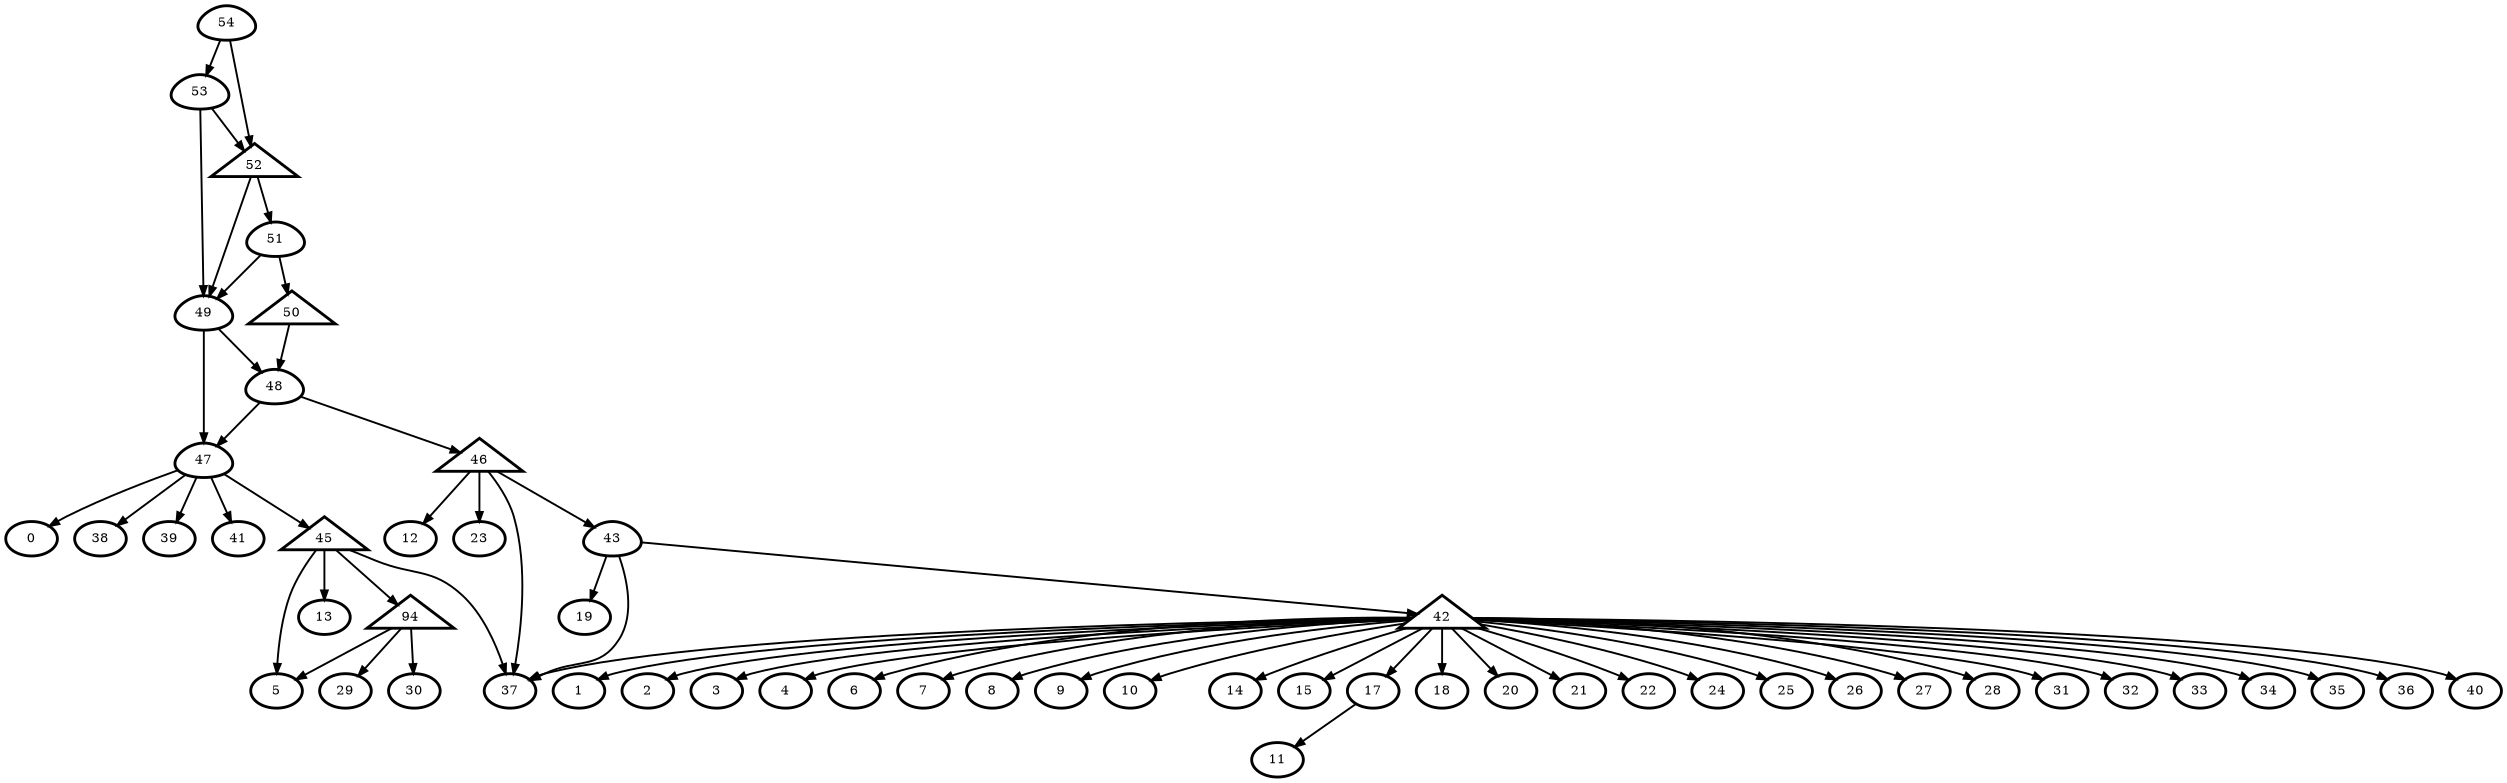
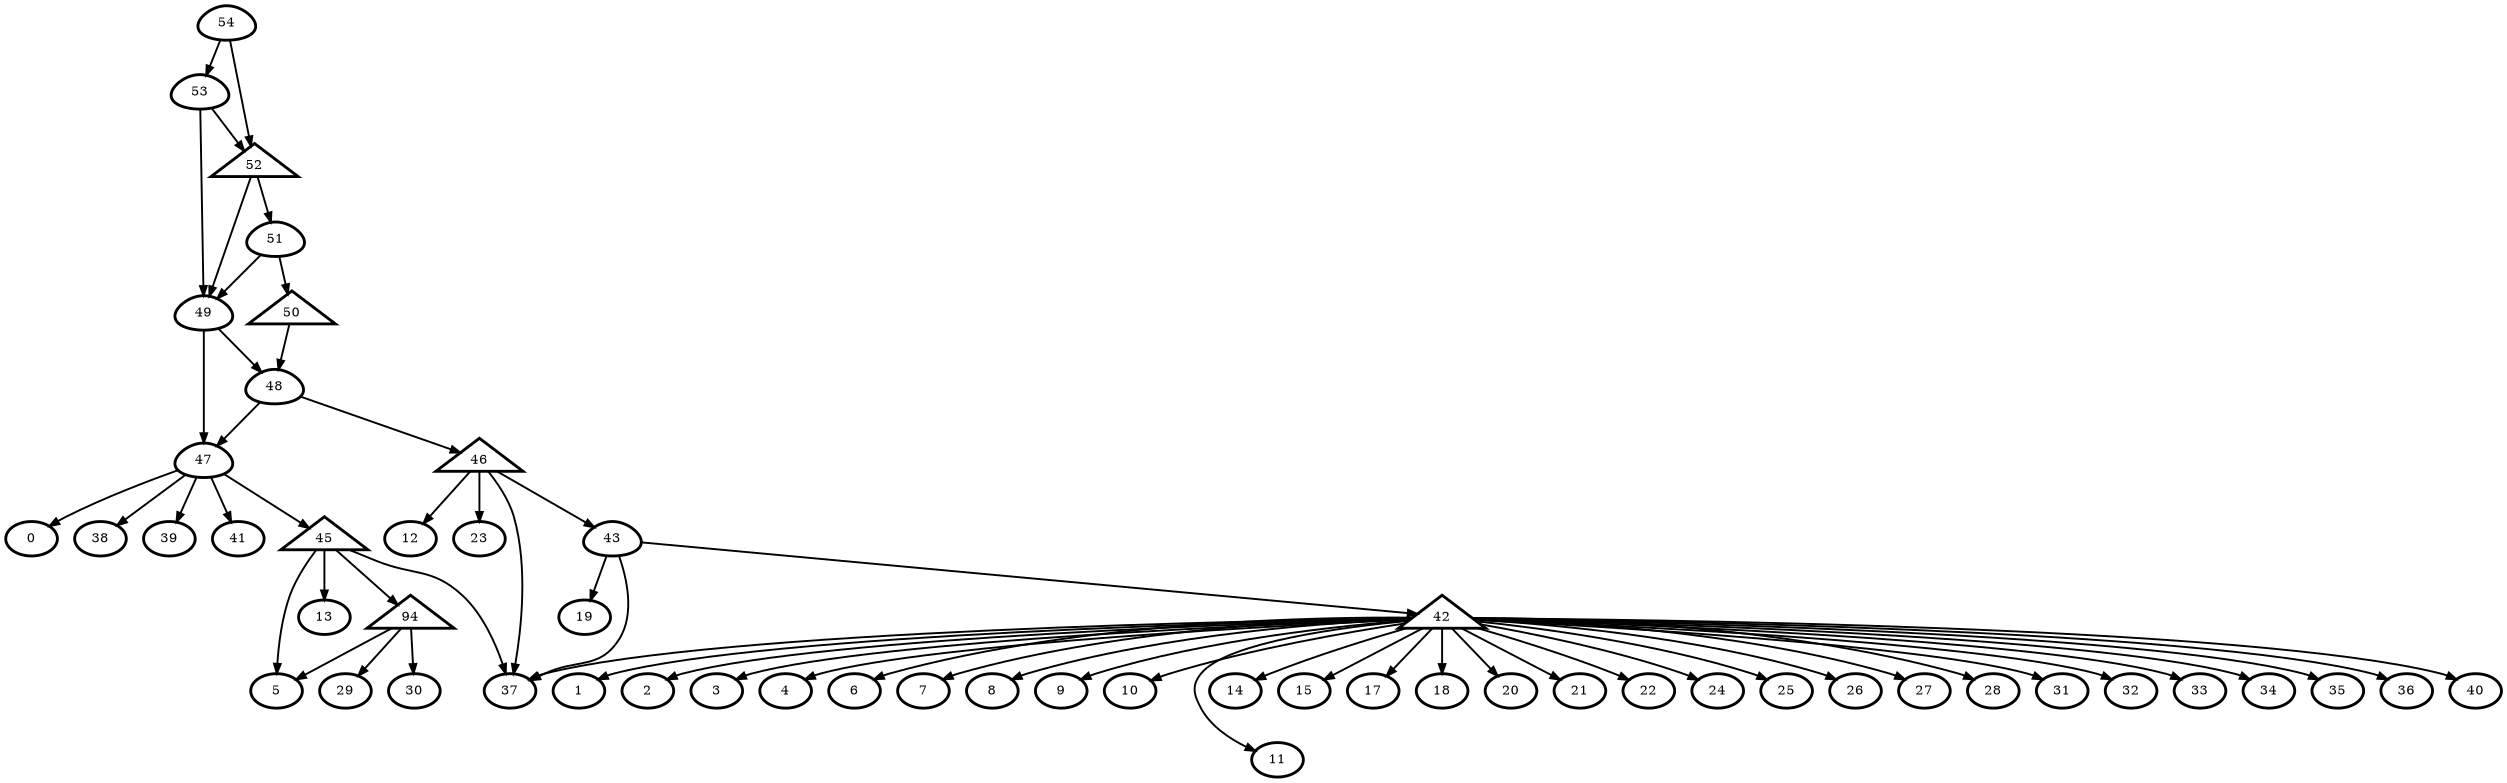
edge "17" -> "11": now "42" -> "11"
